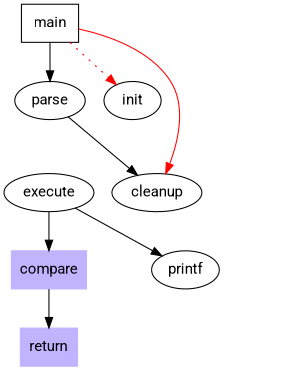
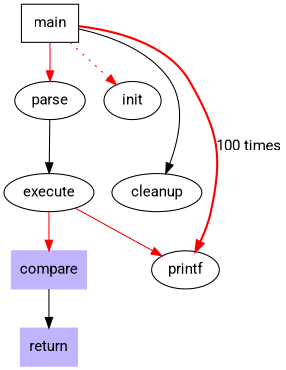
edge "main" -> "parse": color black -> red
edge "main" -> "cleanup": color red -> black
edge "main" -> "printf": added, label "100 times"
edge "parse" -> "cleanup": now "parse" -> "execute"
edge "execute" -> "compare": color black -> red
edge "execute" -> "printf": color black -> red
